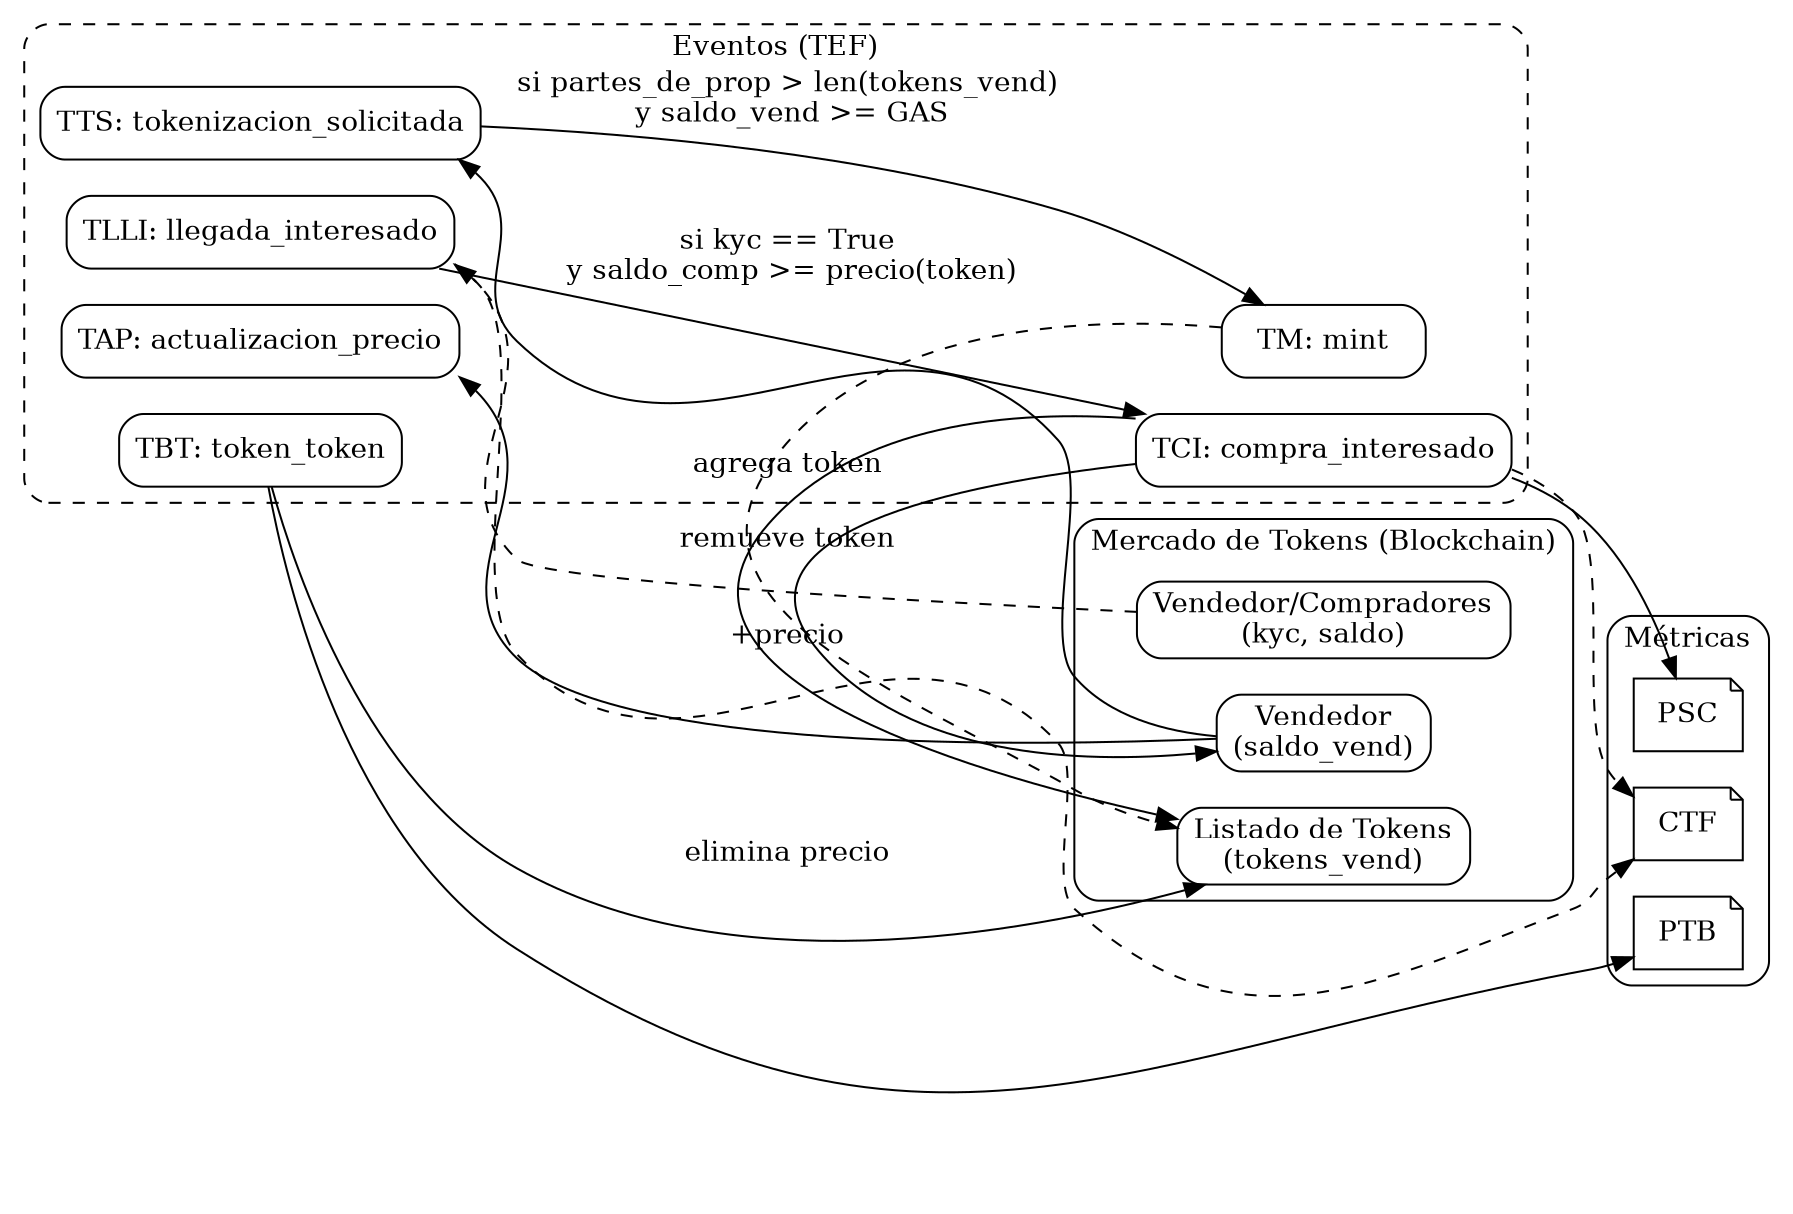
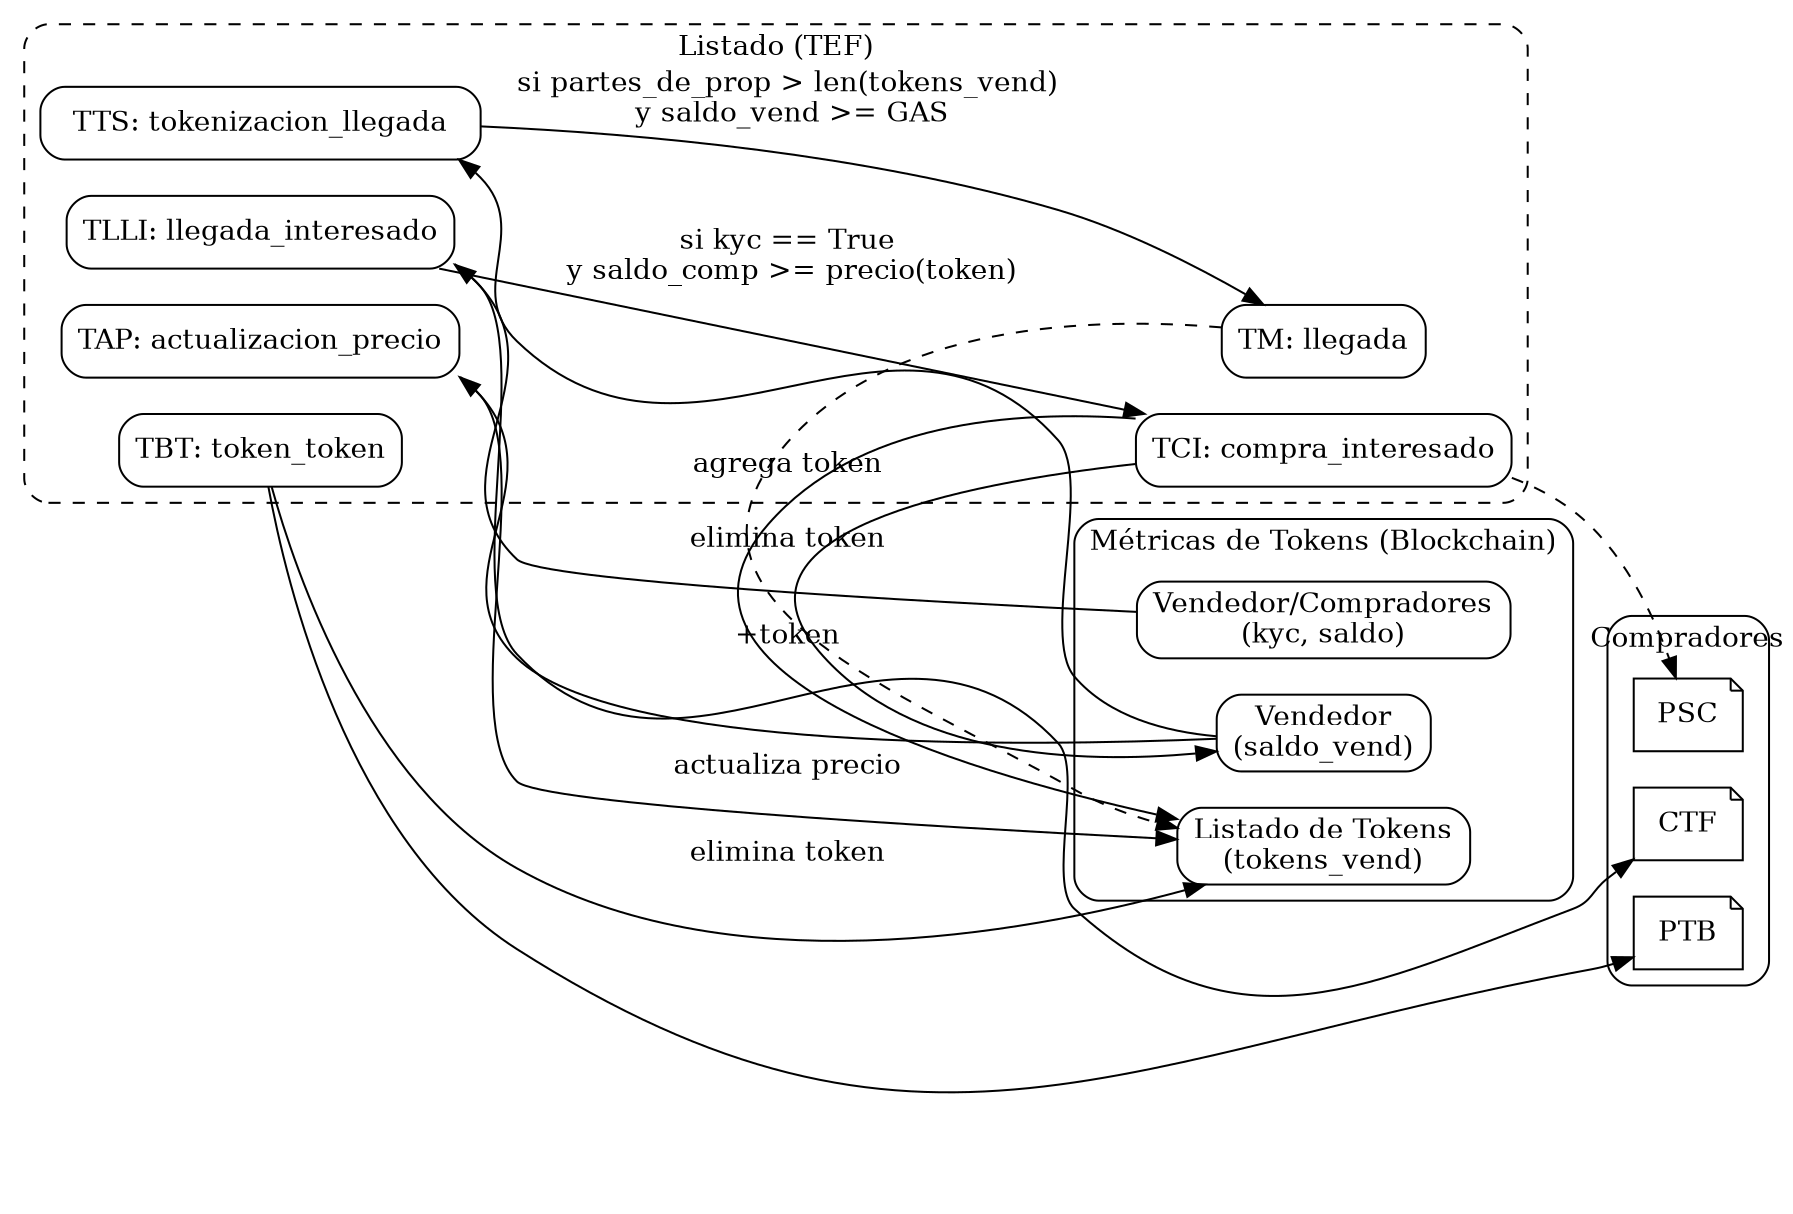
cluster "Eventos (TEF)": label "Eventos (TEF)" -> "Listado (TEF)"
node "TTS: tokenizacion_solicitada": label "TTS: tokenizacion_solicitada" -> "TTS: tokenizacion_llegada"
node "TM: mint": label "TM: mint" -> "TM: llegada"
edge "TCI: compra_interesado" -> "Listado de Tokens (tokens_vend)": label "remueve token" -> "elimina token"
cluster "Mercado de Tokens (Blockchain)": label "Mercado de Tokens (Blockchain)" -> "Métricas de Tokens (Blockchain)"
edge "TCI: compra_interesado" -> "PSC": style solid -> dashed
edge "Vendedor/Compradores (kyc, saldo)" -> "TLLI: llegada_interesado": style dashed -> solid
edge "TCI: compra_interesado" -> "CTF": removed
edge "TCI: compra_interesado" -> "Vendedor (saldo_vend)": label "+precio" -> "+token"
cluster "Métricas": label "Métricas" -> "Compradores"
edge "TLLI: llegada_interesado" -> "CTF": style dashed -> solid
edge "TAP: actualizacion_precio" -> "Listado de Tokens (tokens_vend)": added, label "actualiza precio"
edge "TBT: token_token" -> "Listado de Tokens (tokens_vend)": label "elimina precio" -> "elimina token"
